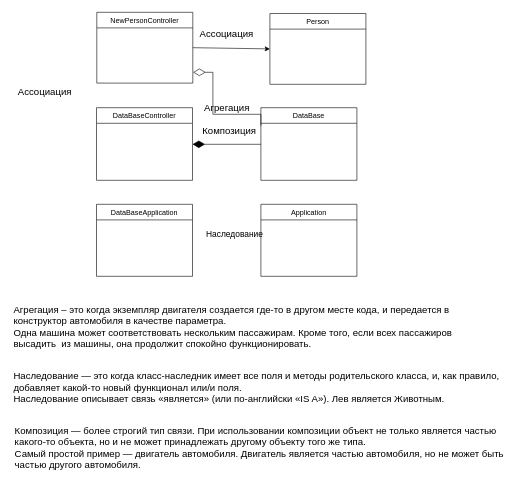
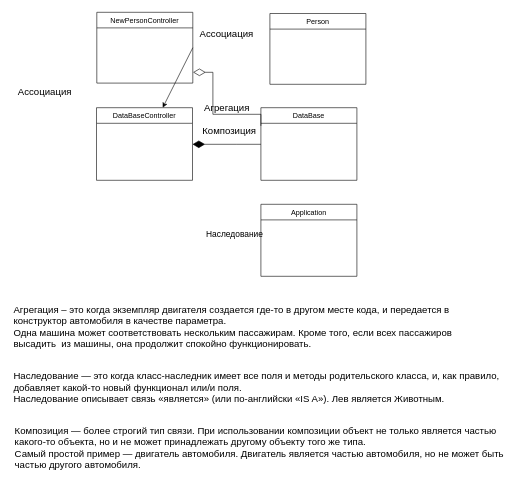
edge "NewPersonController" -> "Person": now "NewPersonController" -> "DataBaseController"
node "DataBaseApplication": removed
